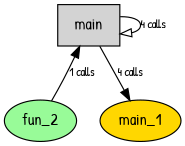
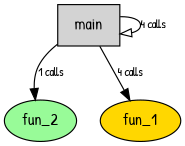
edge "fun_2" -> "main": reversed
node "main_1": label "main_1" -> "fun_1"
